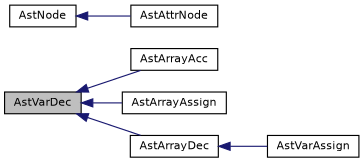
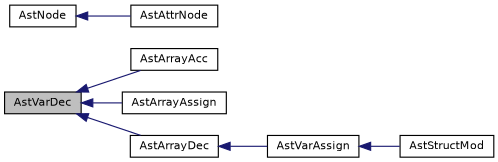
node "AstStructMod": added
